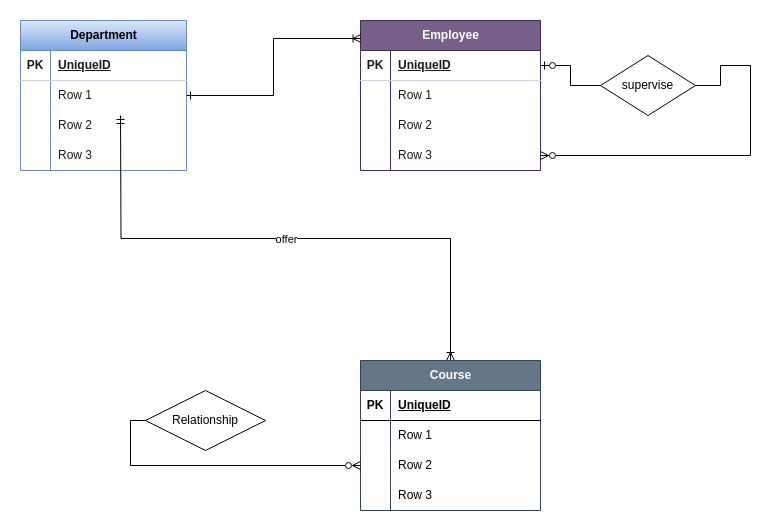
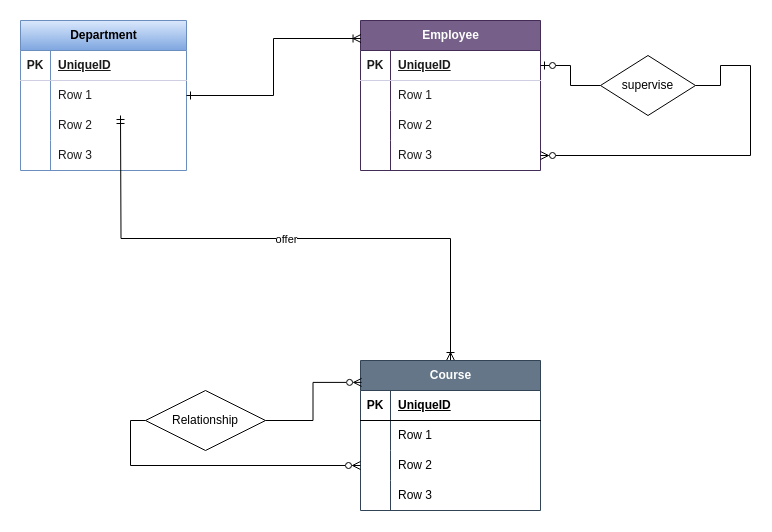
edge "Relationship" -> "Course": added
